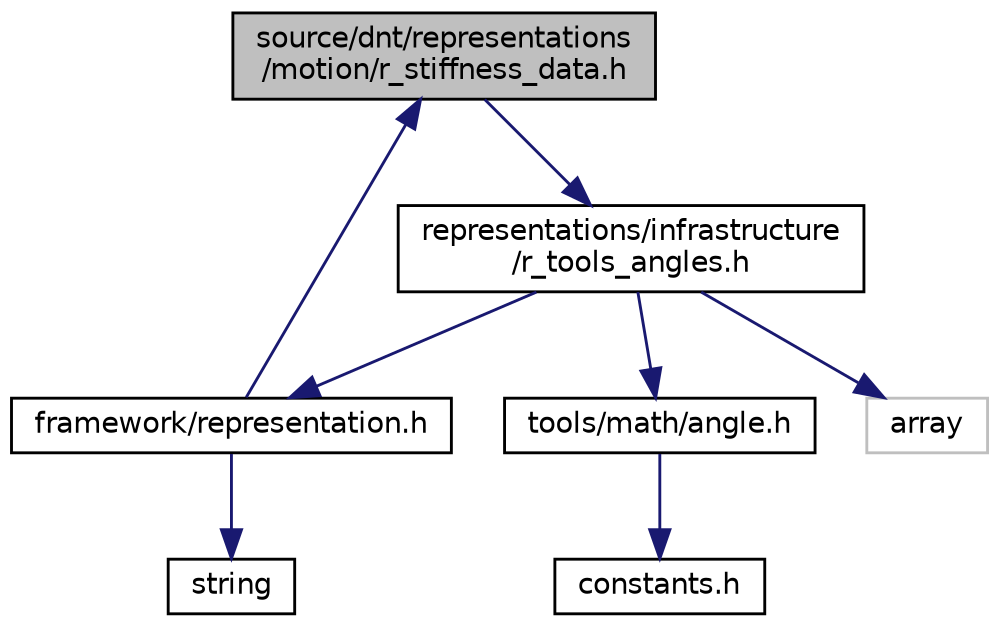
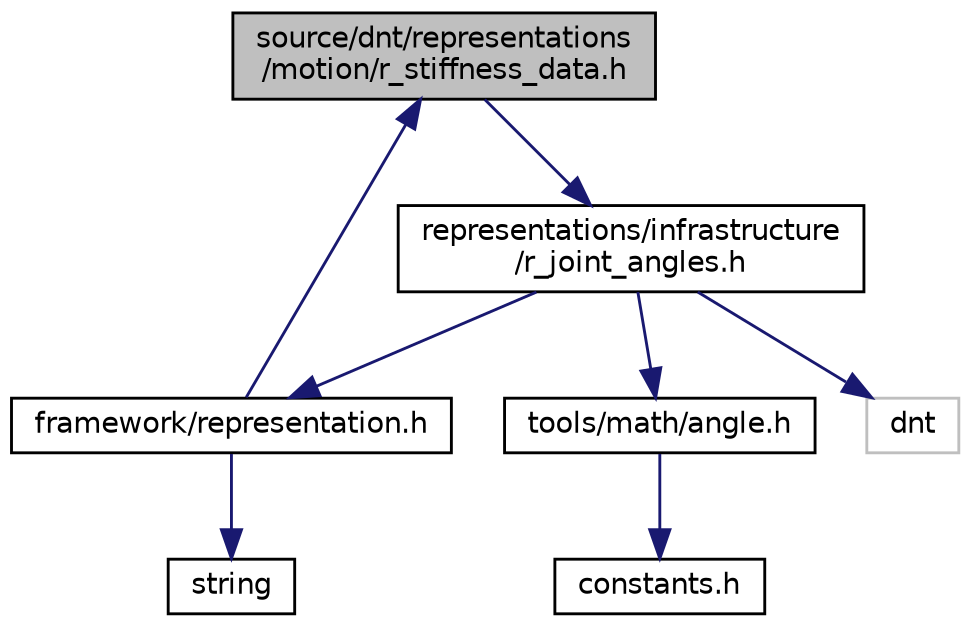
node "representations/infrastructure /r_tools_angles.h": label "representations/infrastructure /r_tools_angles.h" -> "representations/infrastructure /r_joint_angles.h"
node "array": label "array" -> "dnt"
